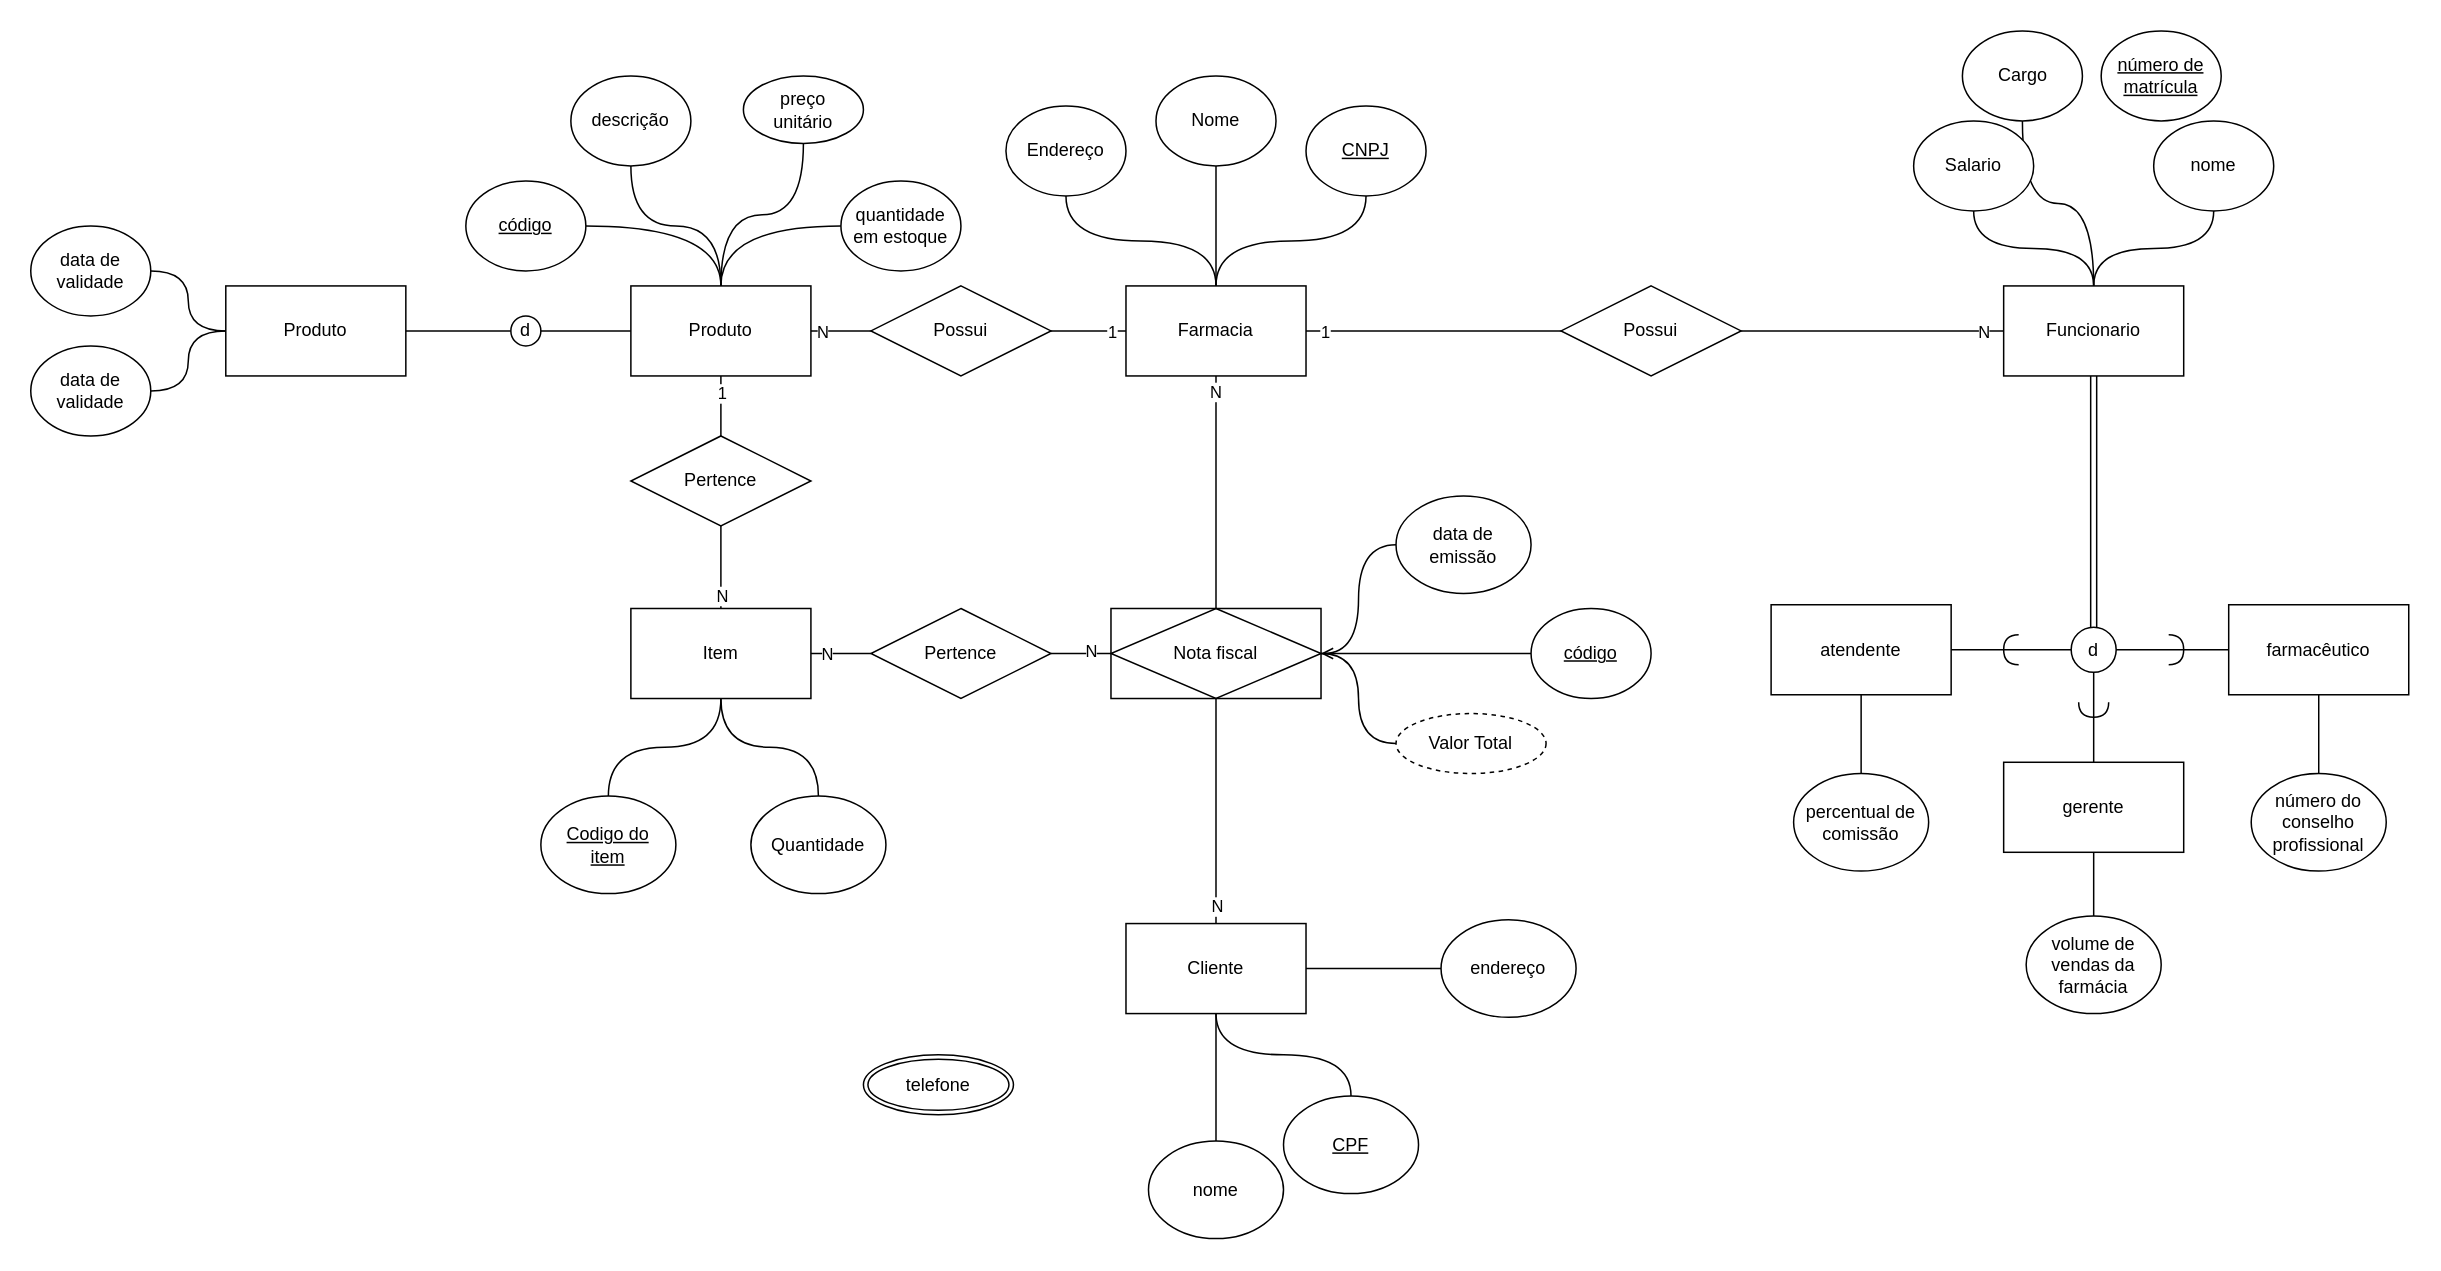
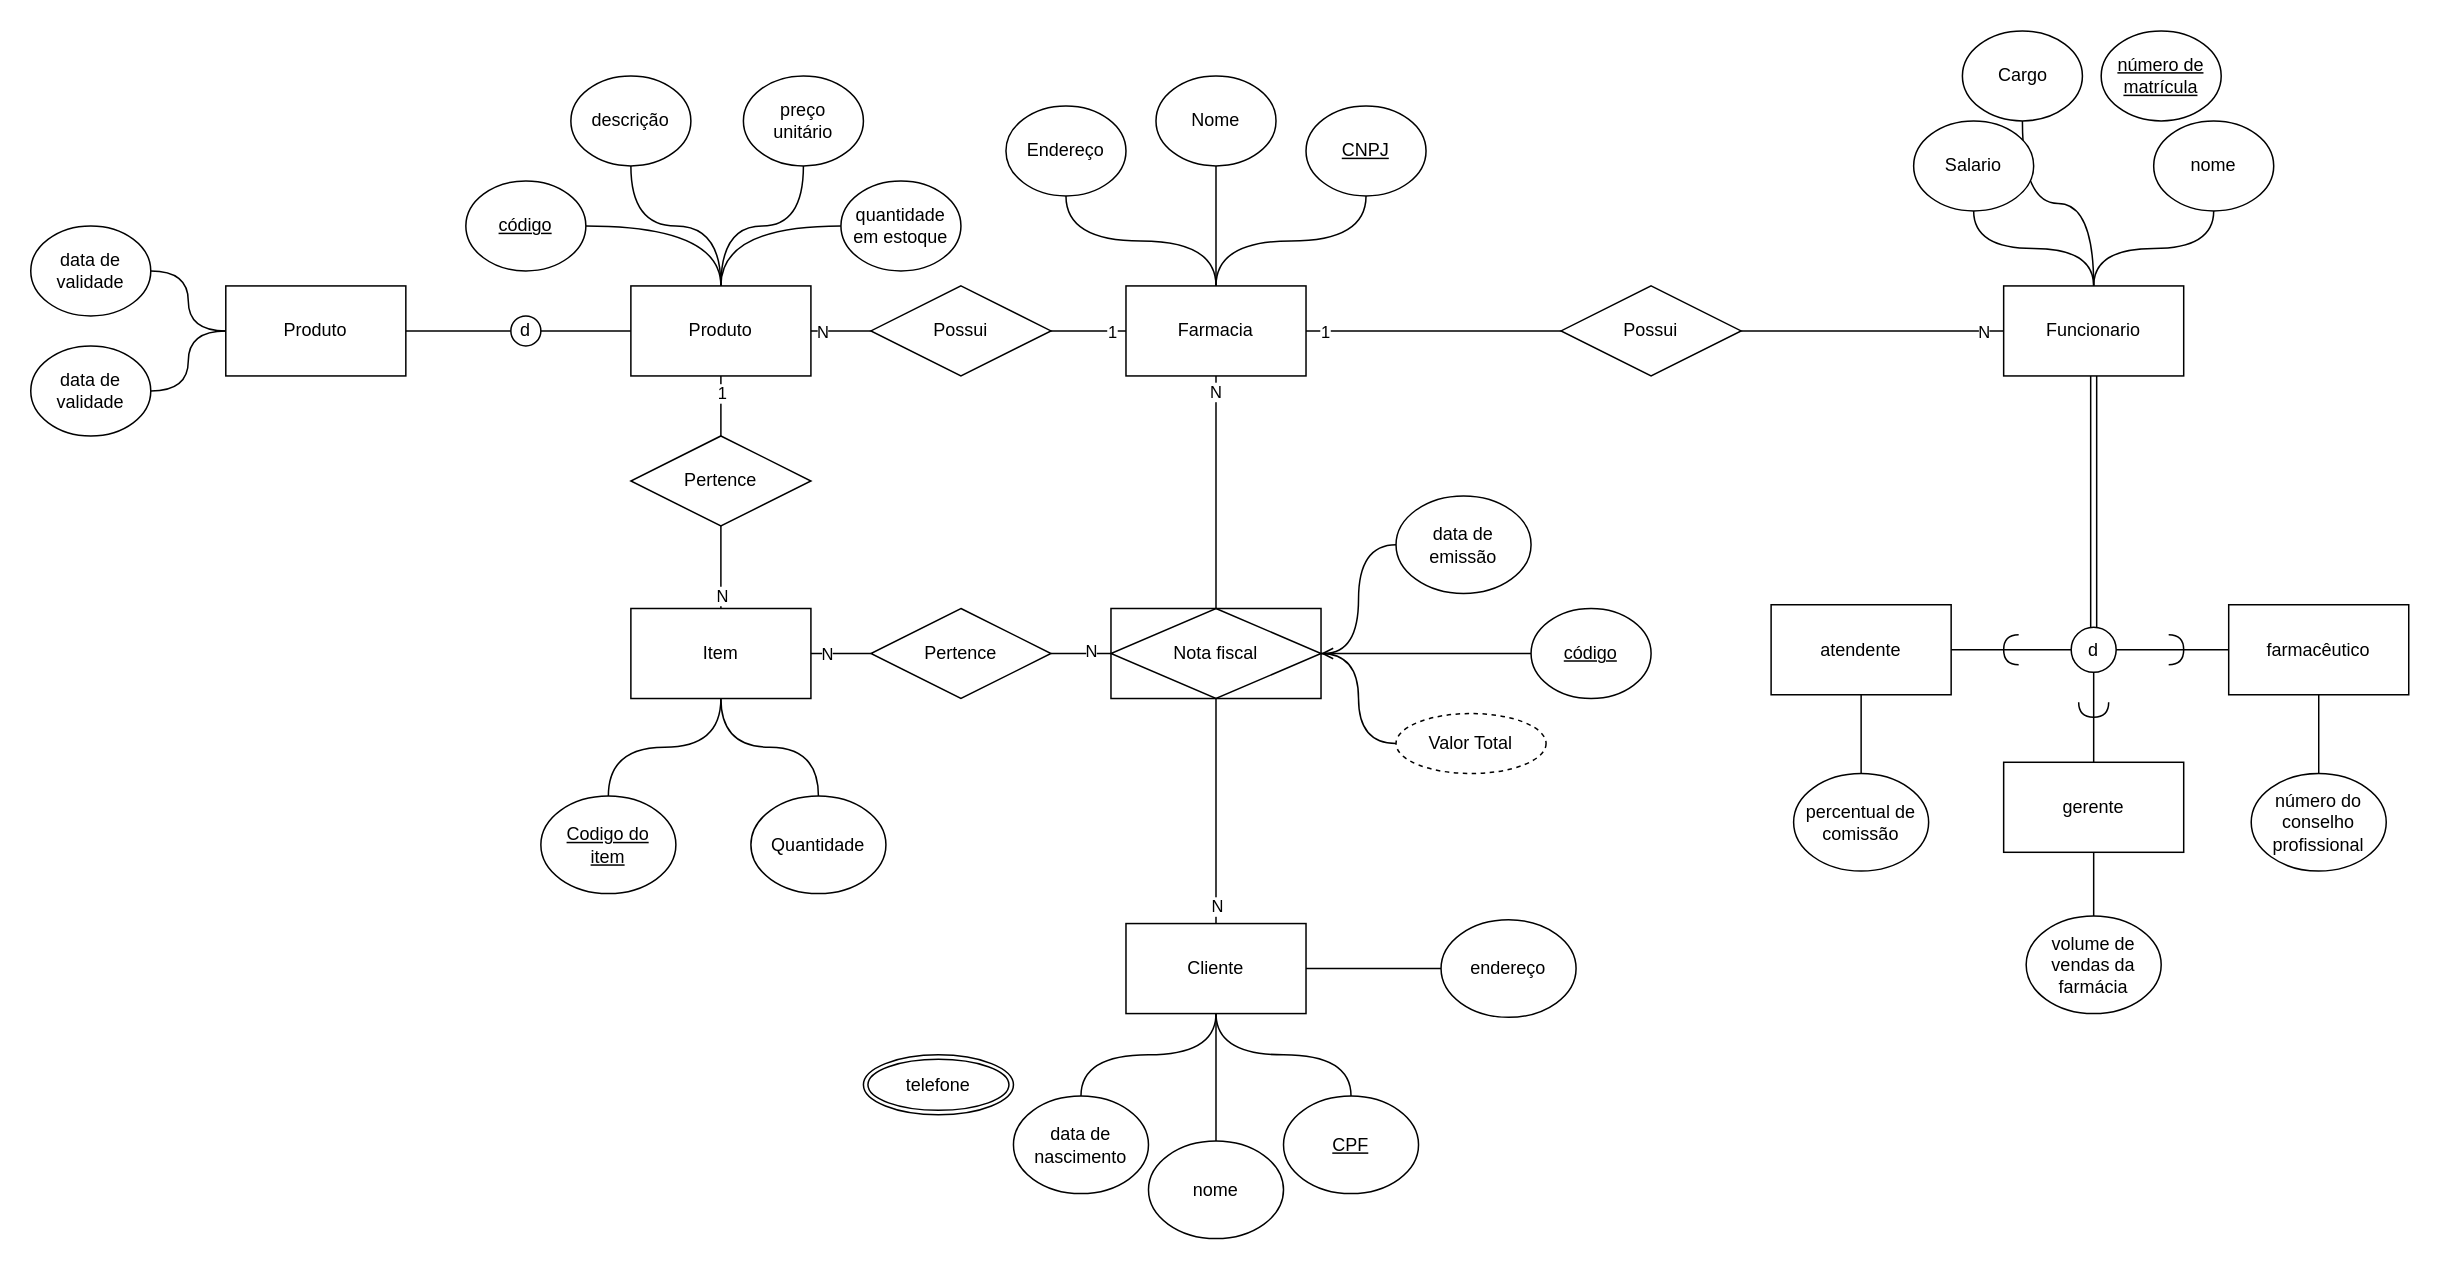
node "preço unitário": size 120x68 -> 120x90
edge "Cliente" -- "data de nascimento": added
node "data de nascimento": added
